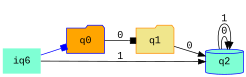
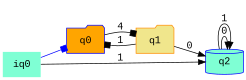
edge "q0" -> "q1": label "0" -> "4"
edge "q1" -> "q0": added, label "1"
node "iq6": label "iq6" -> "iq0"
